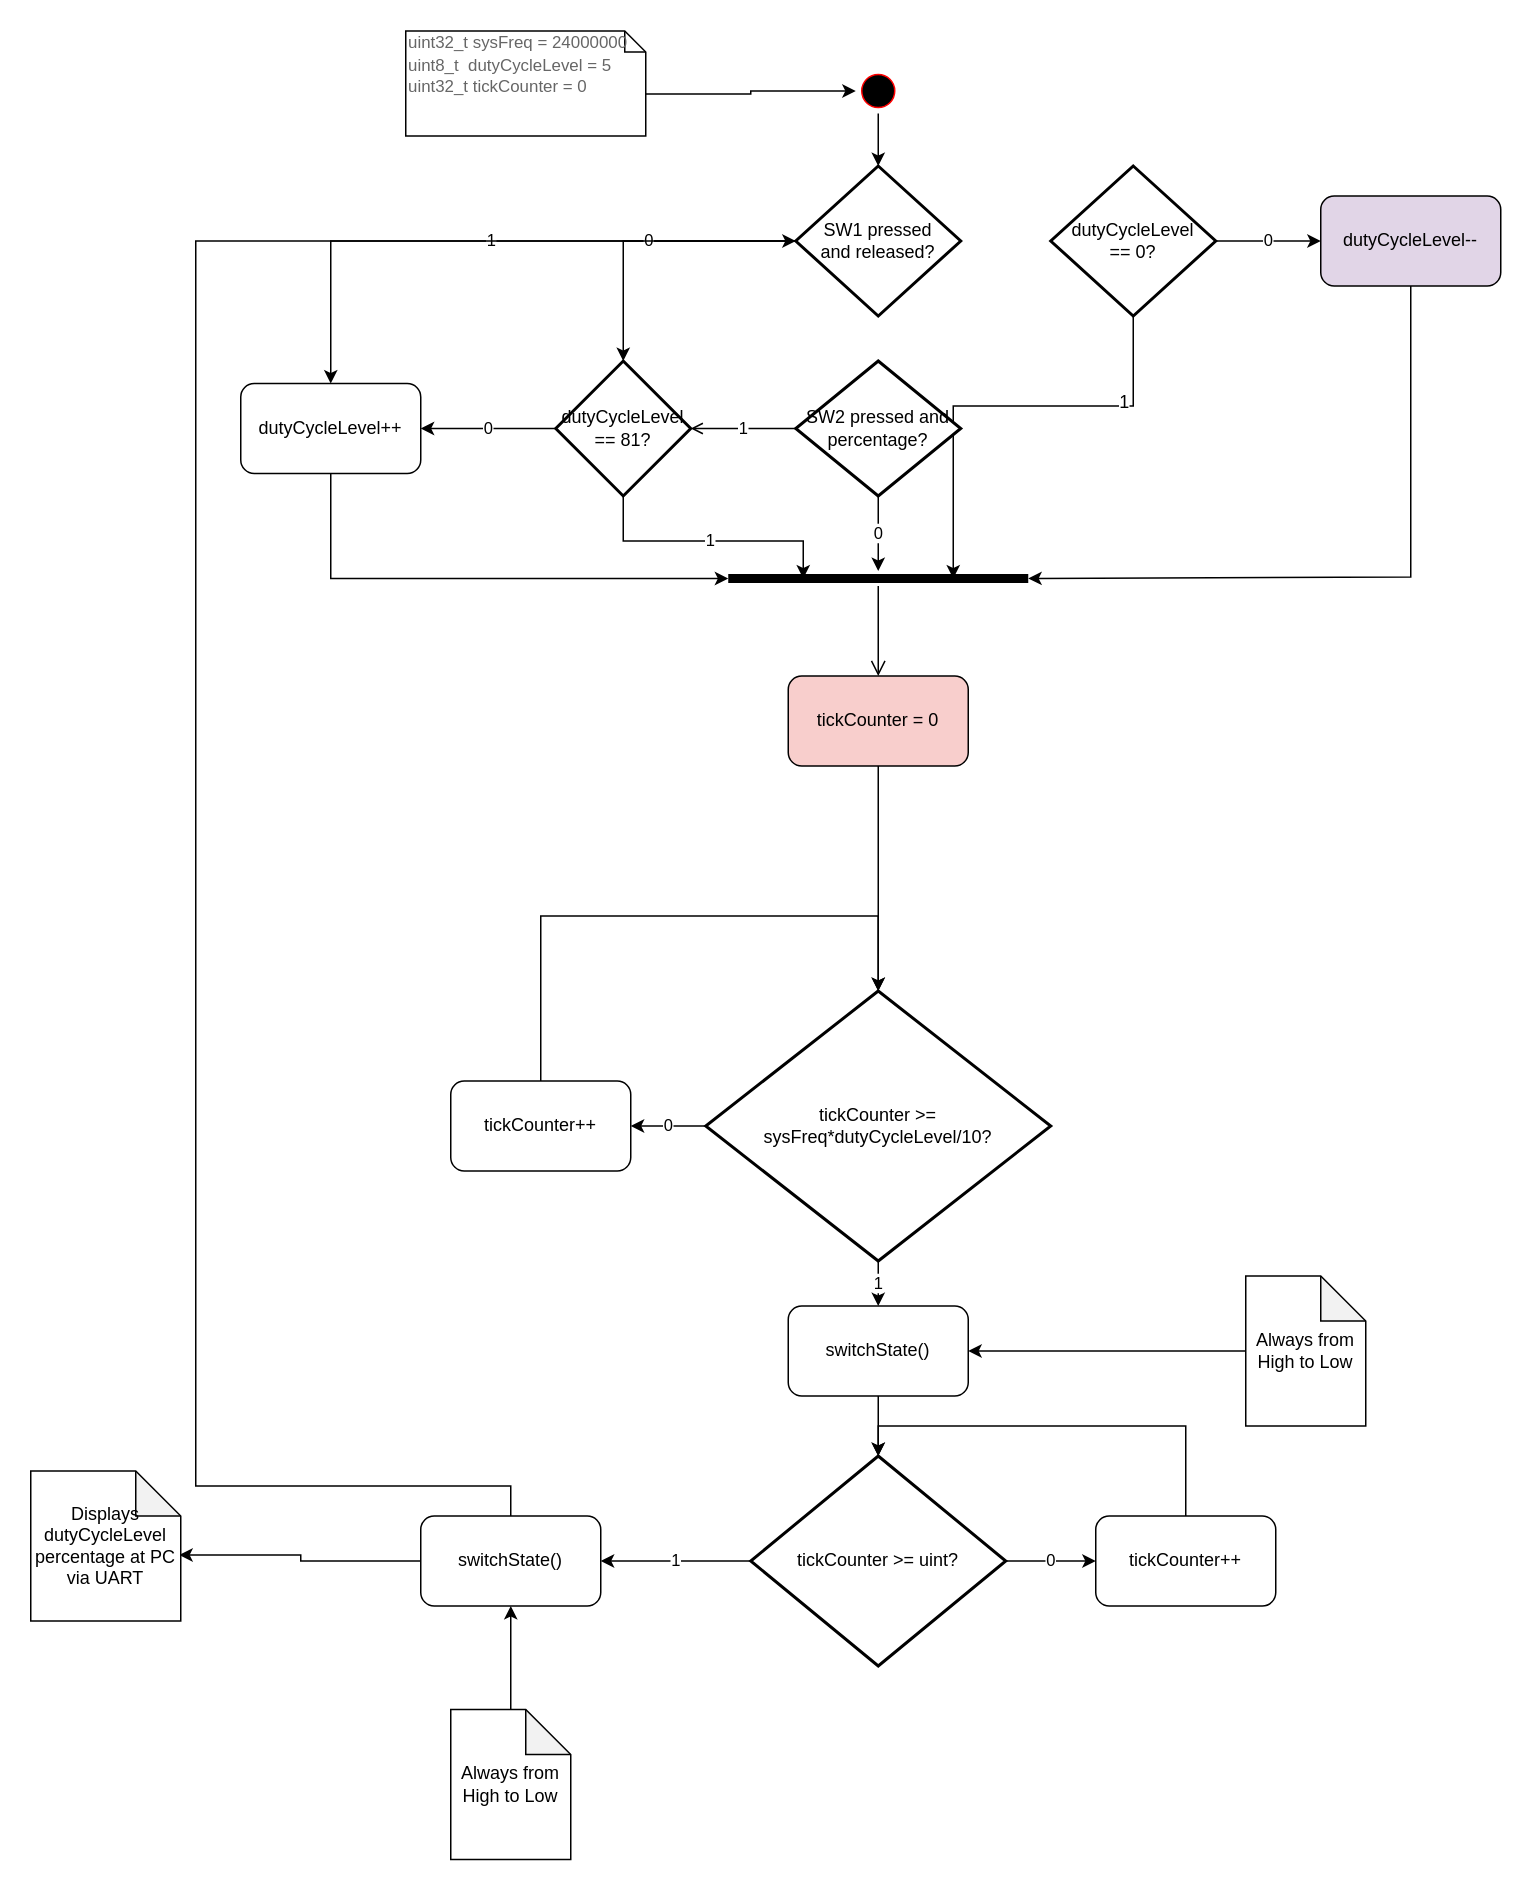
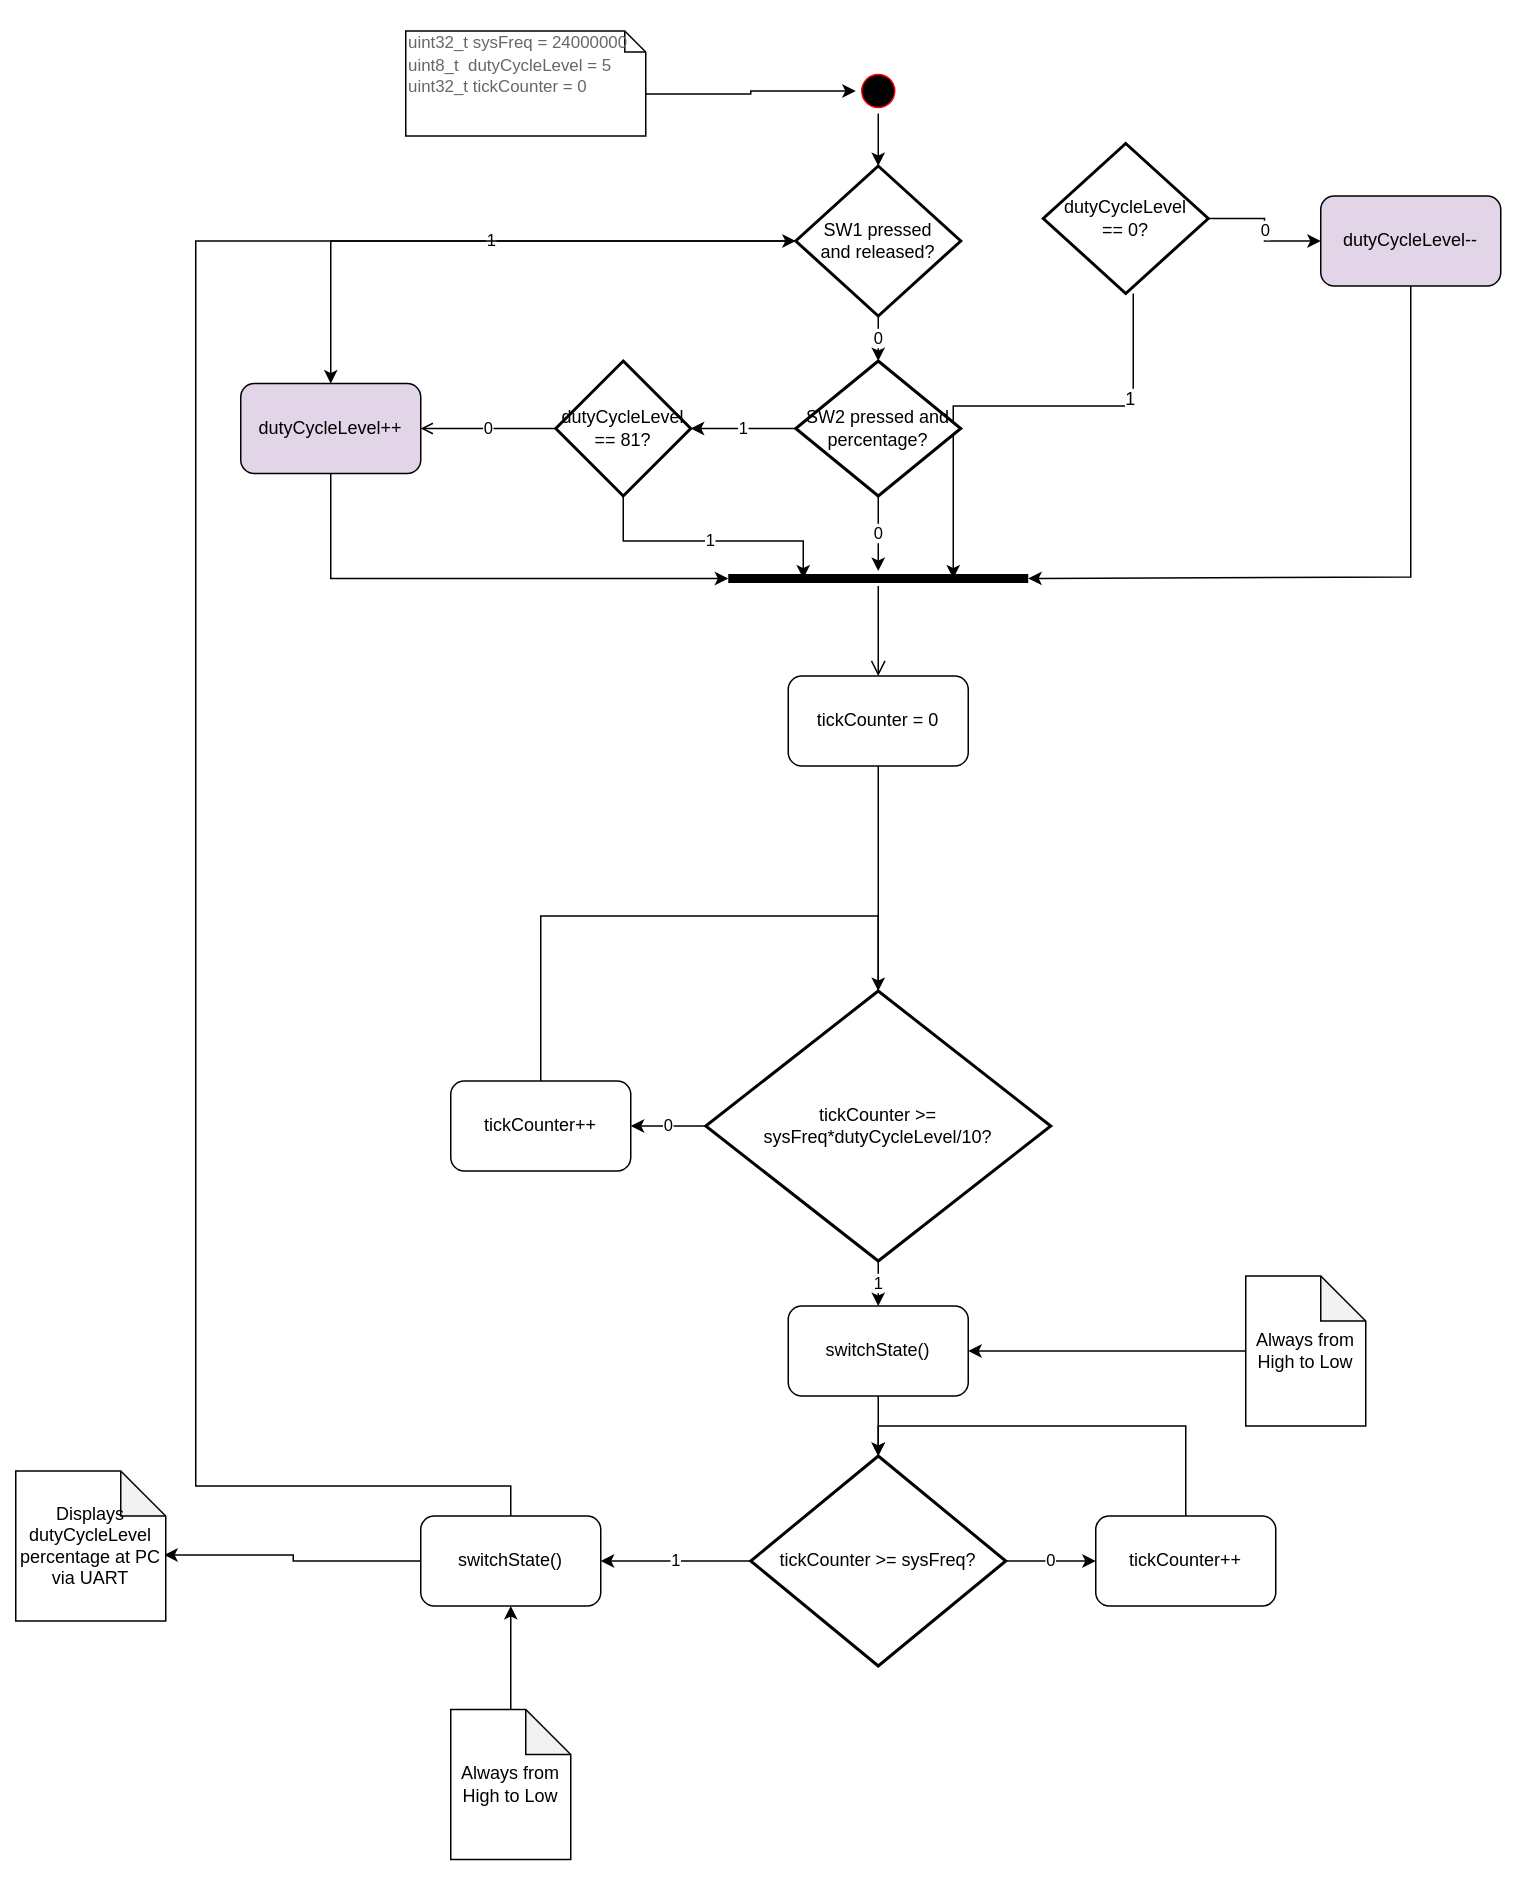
node "dutyCycleLevel == 0?": moved (1133, 241) -> (1126, 218)
edge "SW1 pressed and released?" -> "dutyCycleLevel == 81?": now "SW1 pressed and released?" -> "SW2 pressed and percentage?"
node "dutyCycleLevel++": fillcolor #ffffff -> #e1d5e7
edge "dutyCycleLevel == 81?" -> "dutyCycleLevel++": arrowhead classic -> open
edge "SW2 pressed and percentage?" -> "dutyCycleLevel == 81?": arrowhead open -> classic
node "tickCounter = 0": fillcolor #f8cecc -> #ffffff
edge "tickCounter = 0" -> "tickCounter >= sysFreq*dutyCycleLevel/10?": arrowhead classic -> none
node "Displays dutyCycleLevel percentage at PC via UART": moved (106, 1546) -> (91, 1546)
node "tickCounter >= uint?": label "tickCounter >= uint?" -> "tickCounter >= sysFreq?"
